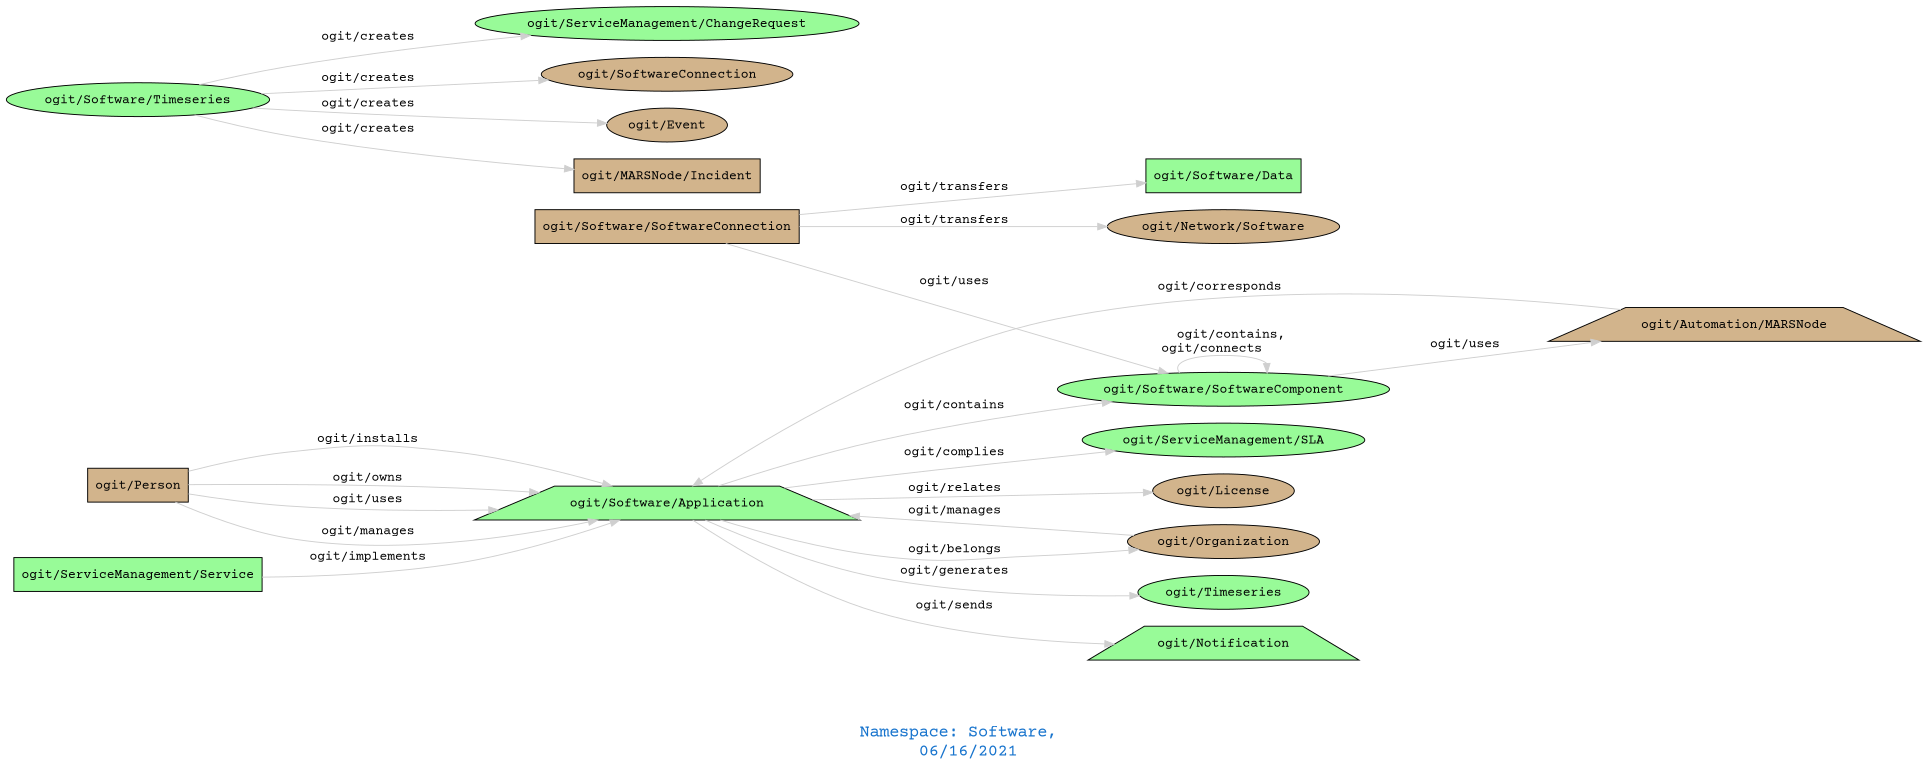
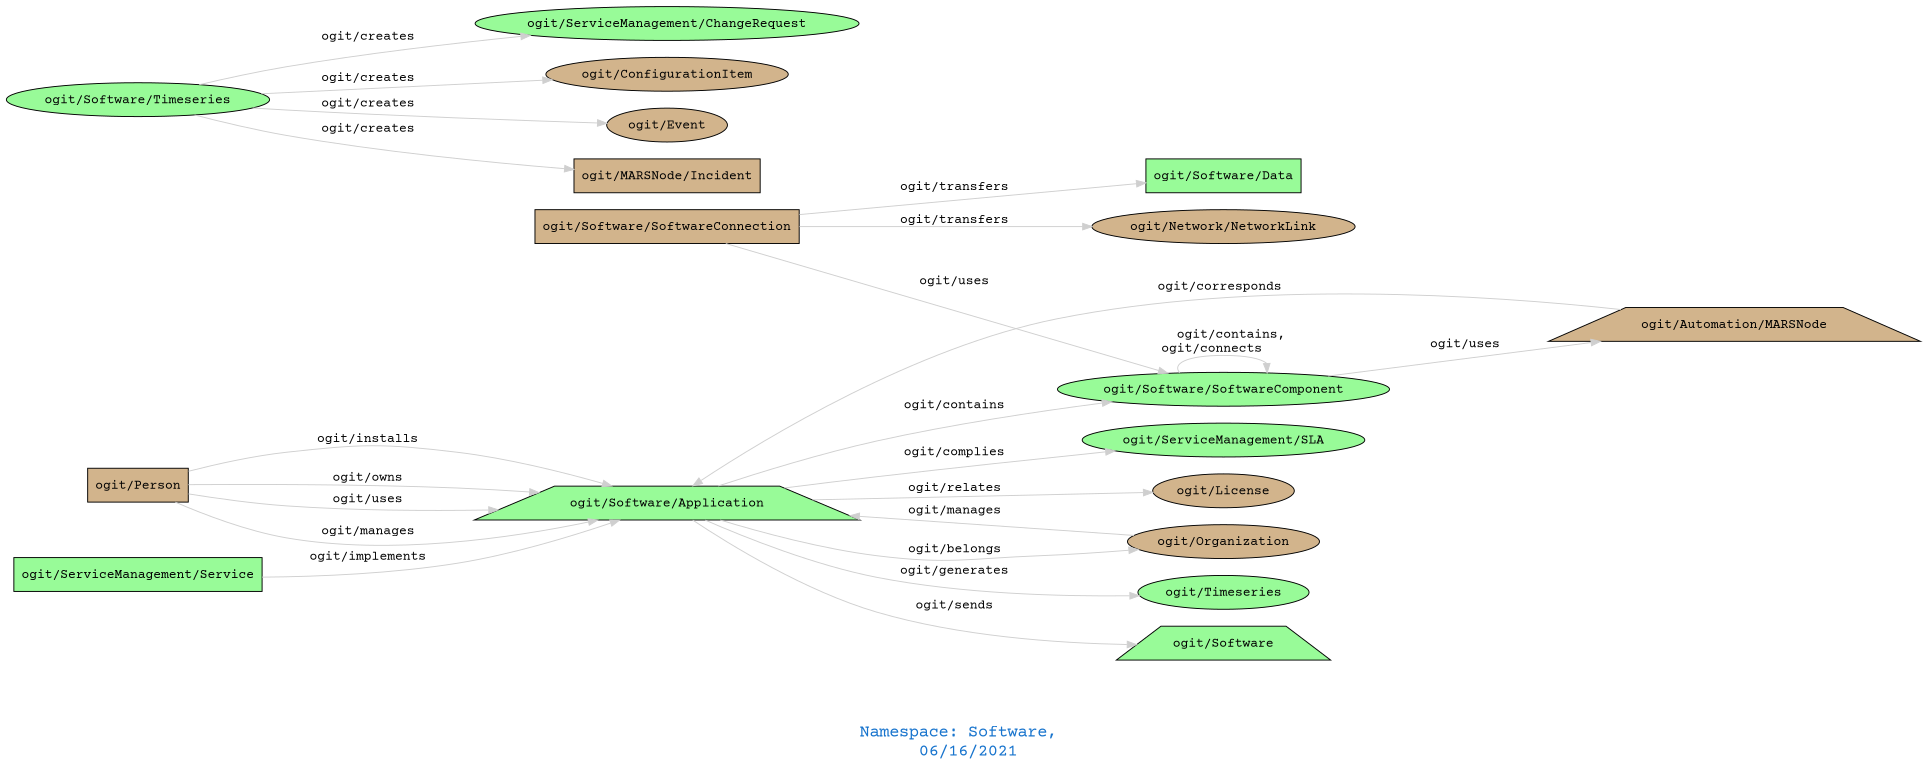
node "ogit/SoftwareConnection": label "ogit/SoftwareConnection" -> "ogit/ConfigurationItem"
node "ogit/Network/Software": label "ogit/Network/Software" -> "ogit/Network/NetworkLink"
node "ogit/Notification": label "ogit/Notification" -> "ogit/Software"
